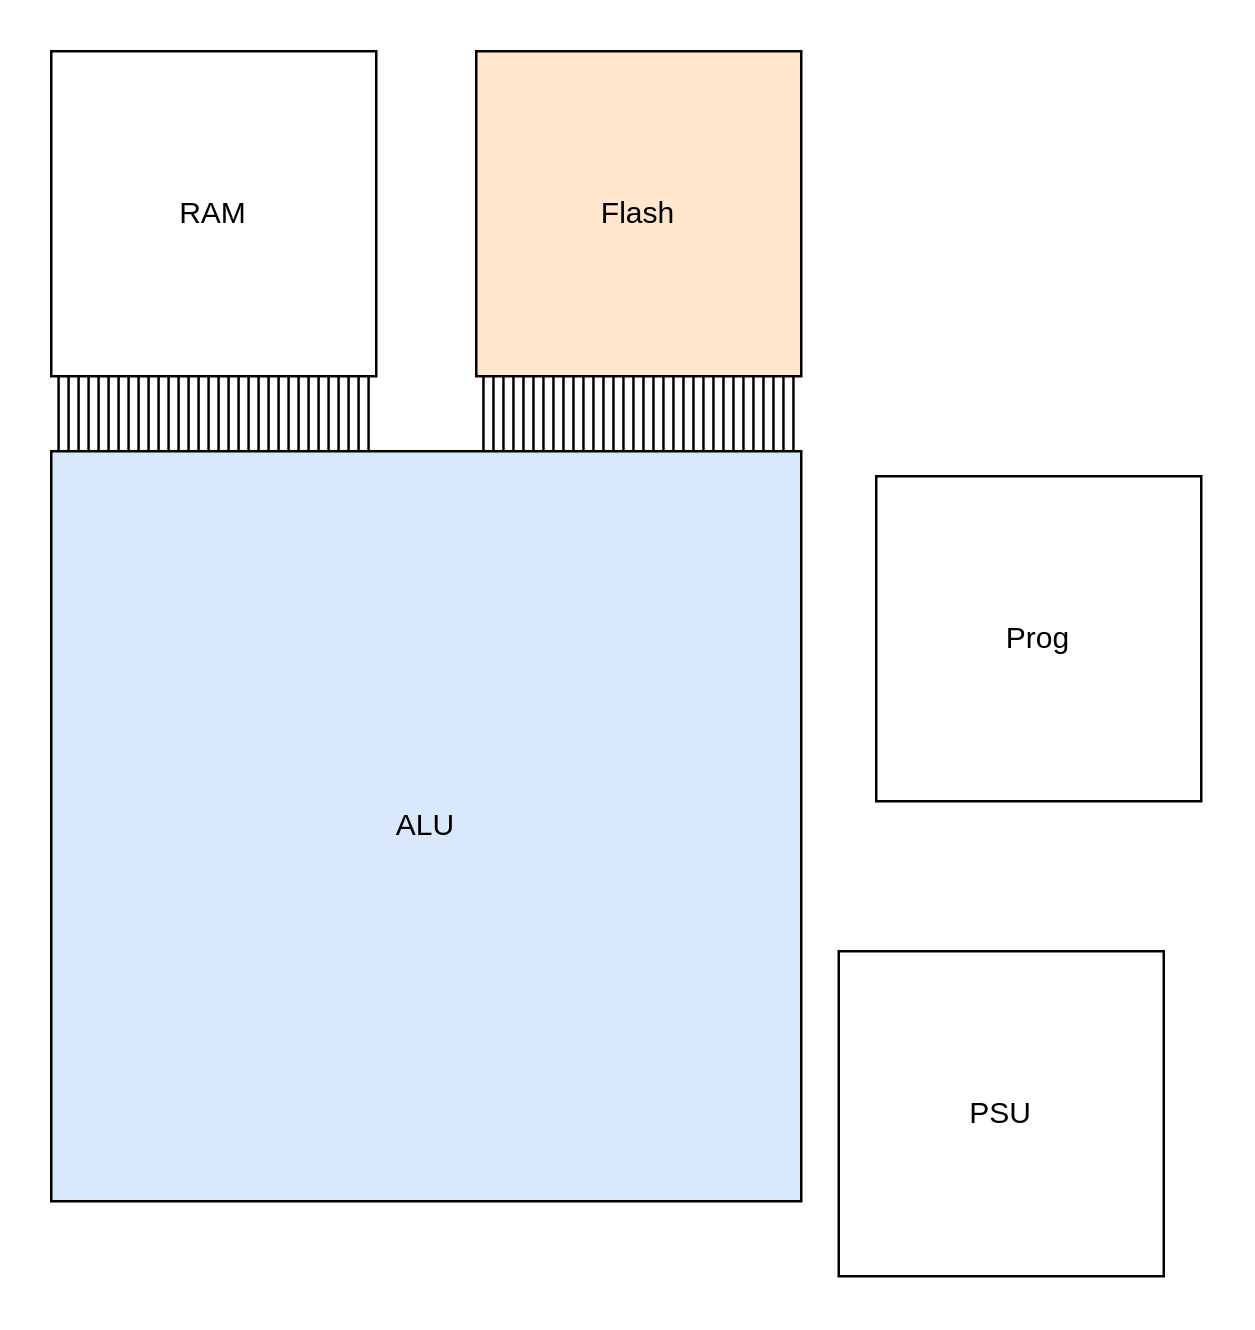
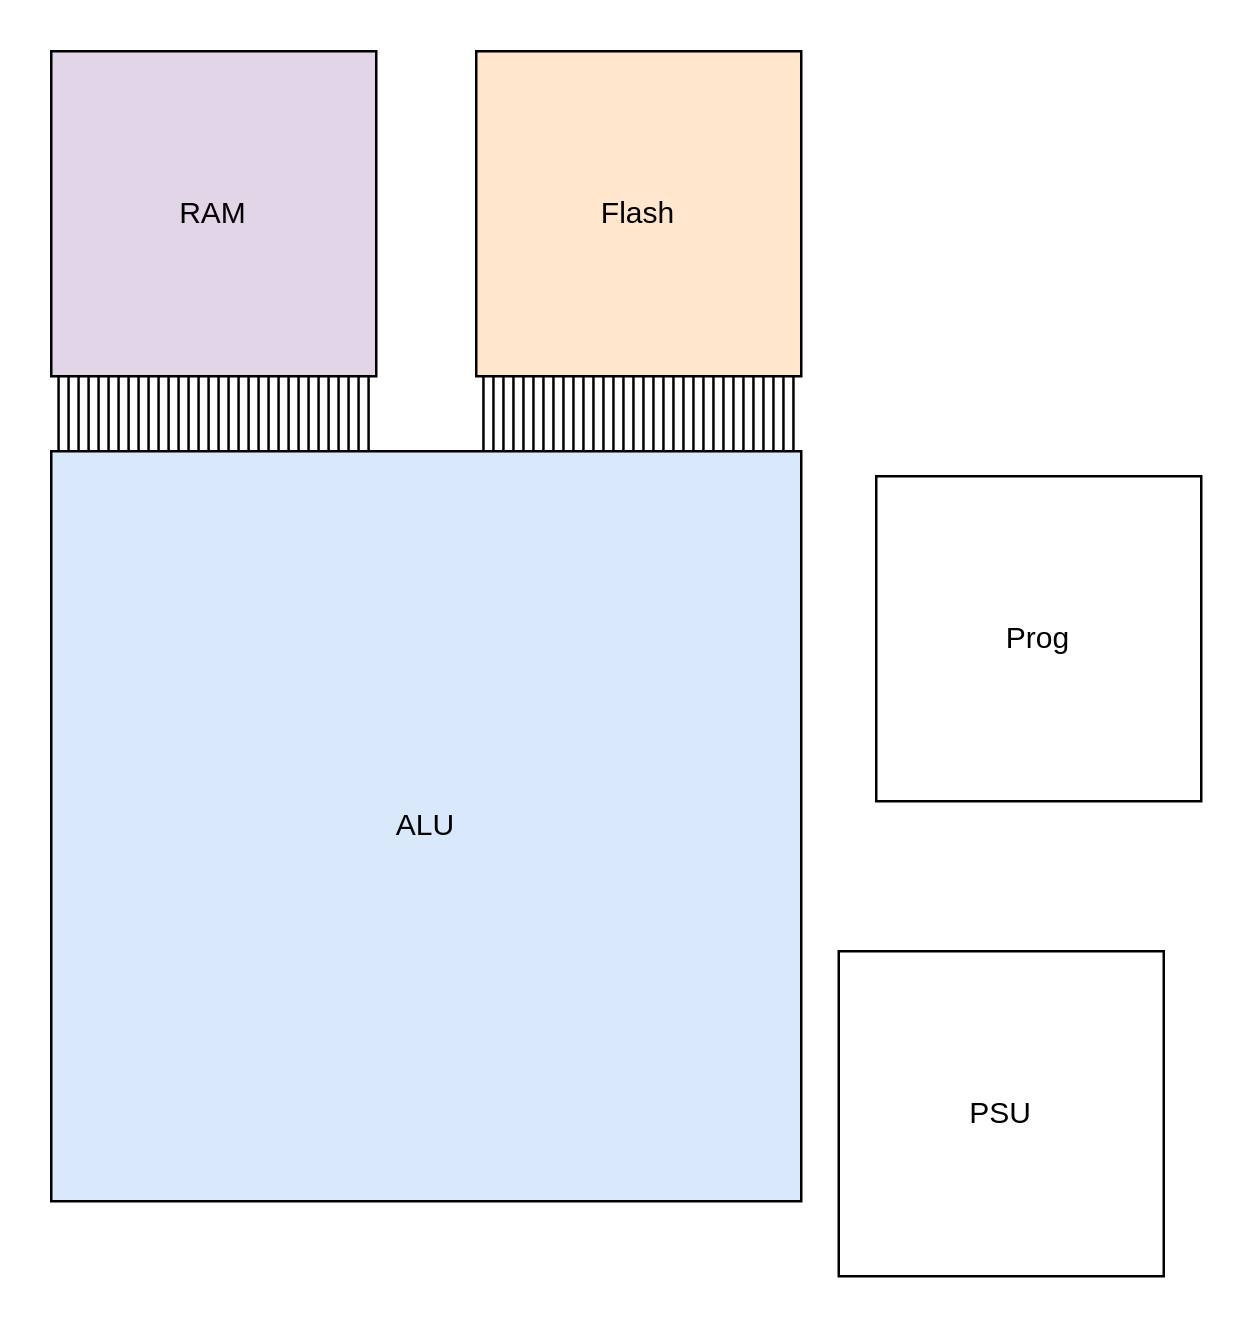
node "RAM": fillcolor #ffffff -> #e1d5e7
